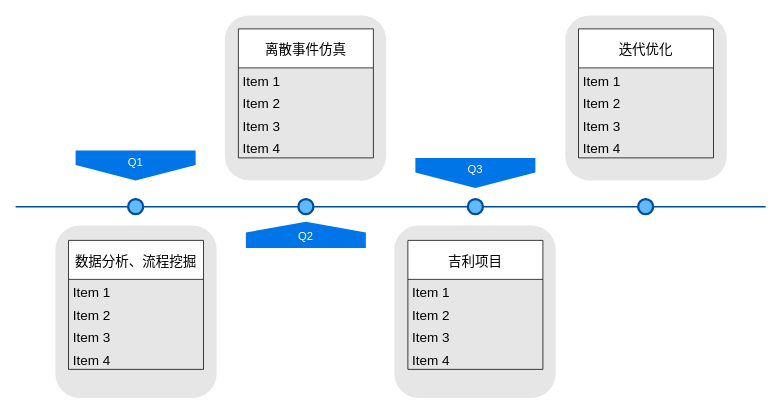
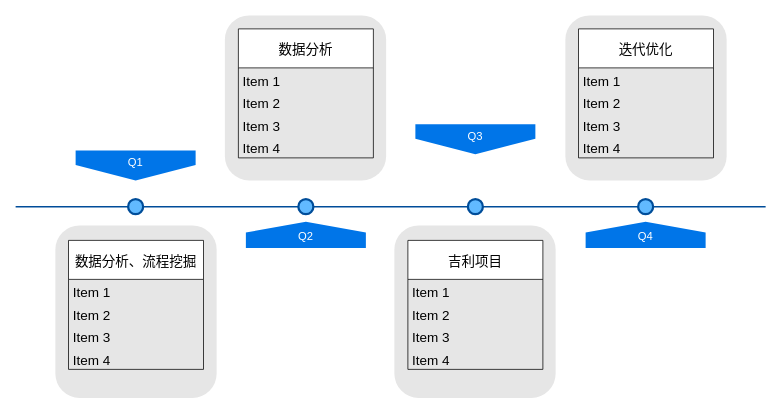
node "离散事件仿真": label "离散事件仿真" -> "数据分析"
node "Q3": moved (475, 173) -> (475, 139)
node "Q4": added
